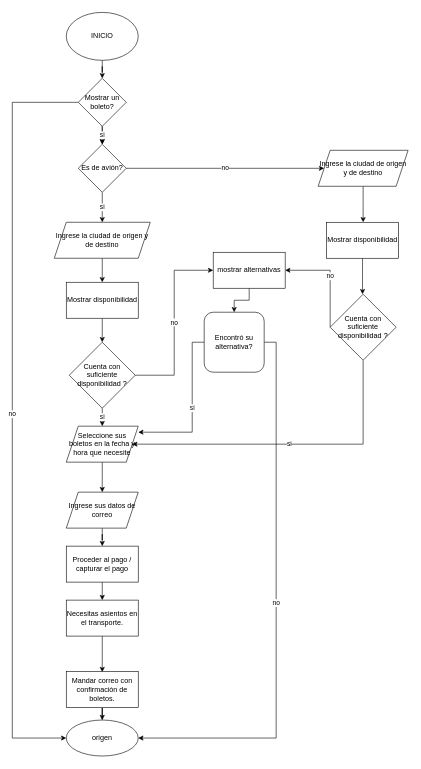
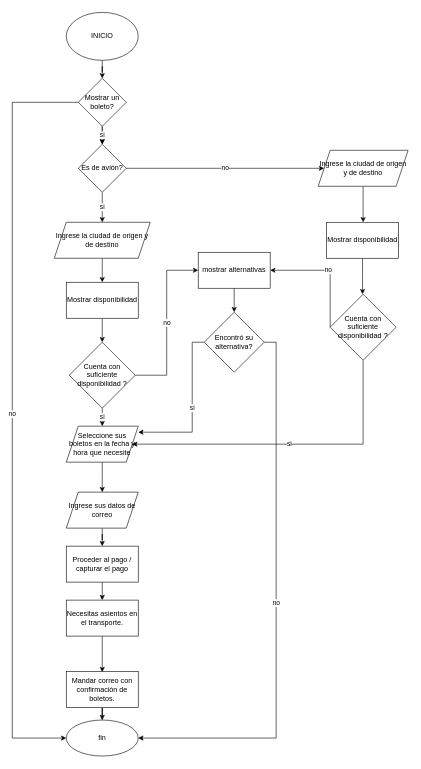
node "mostrar alternativas": moved (249, 270) -> (234, 270)
node "Encontró su alternativa?": shape rounded rectangle -> diamond
node "origen": label "origen" -> "fin"
